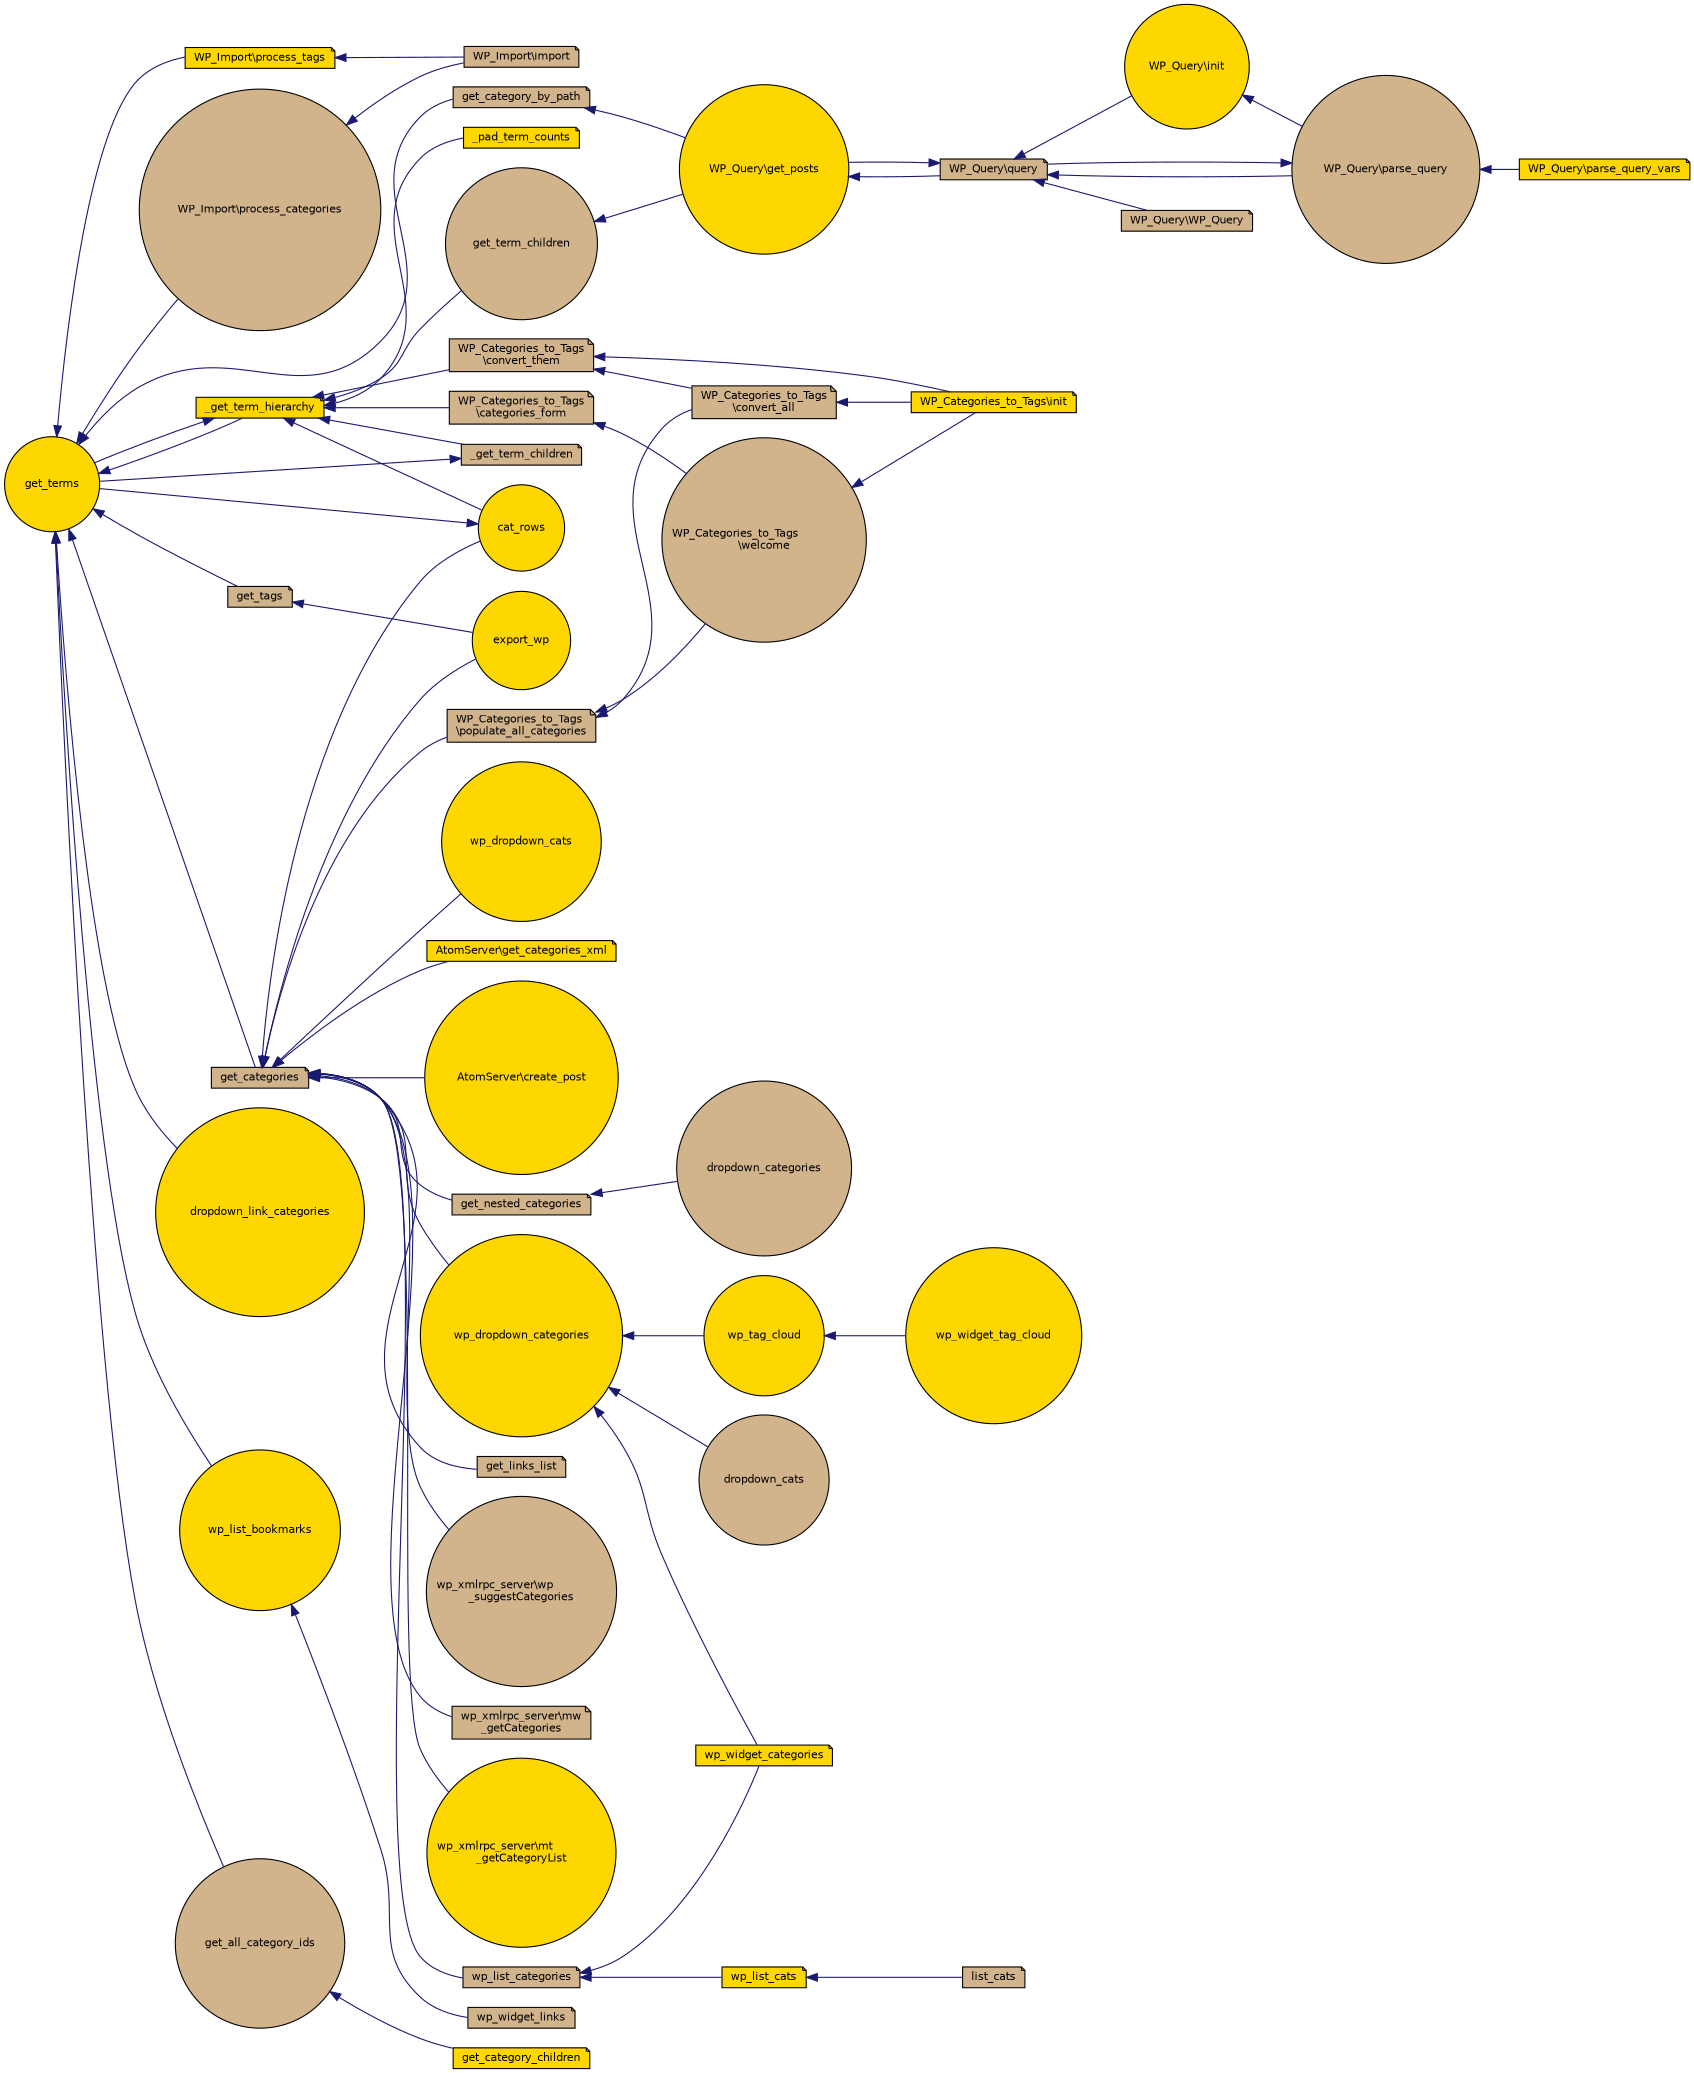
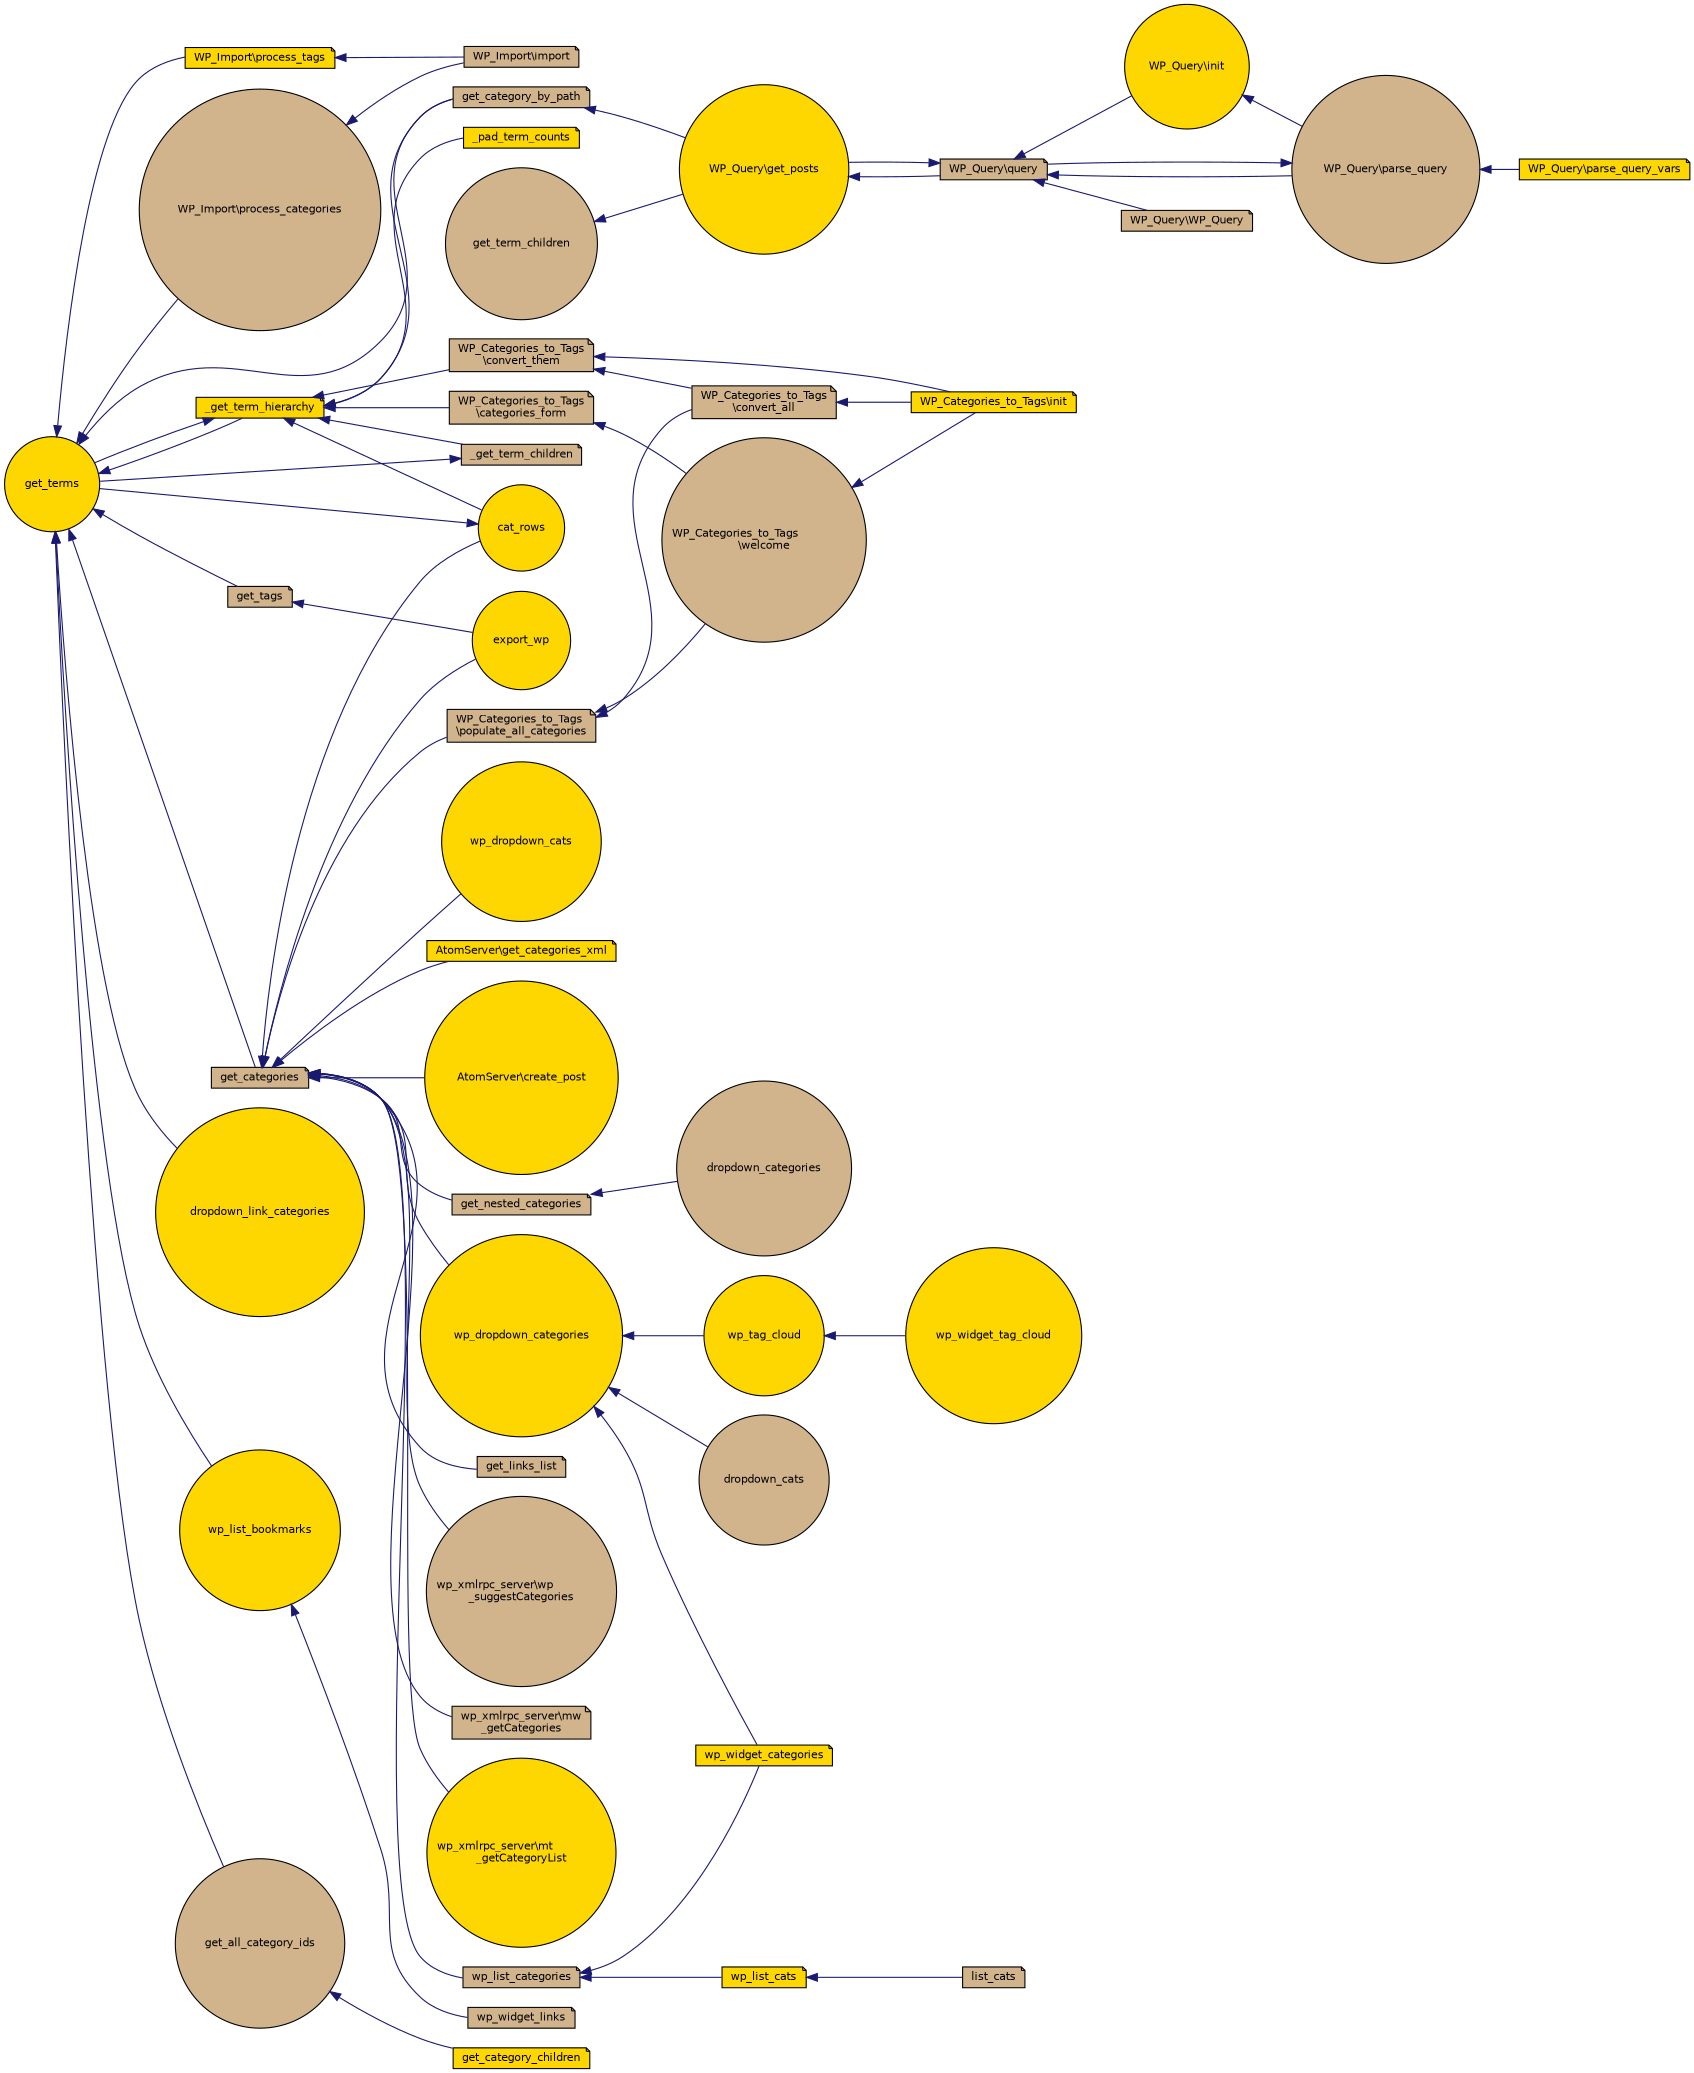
edge "get_term_children" -> "_get_term_hierarchy": now "get_category_by_path" -> "_get_term_hierarchy"
